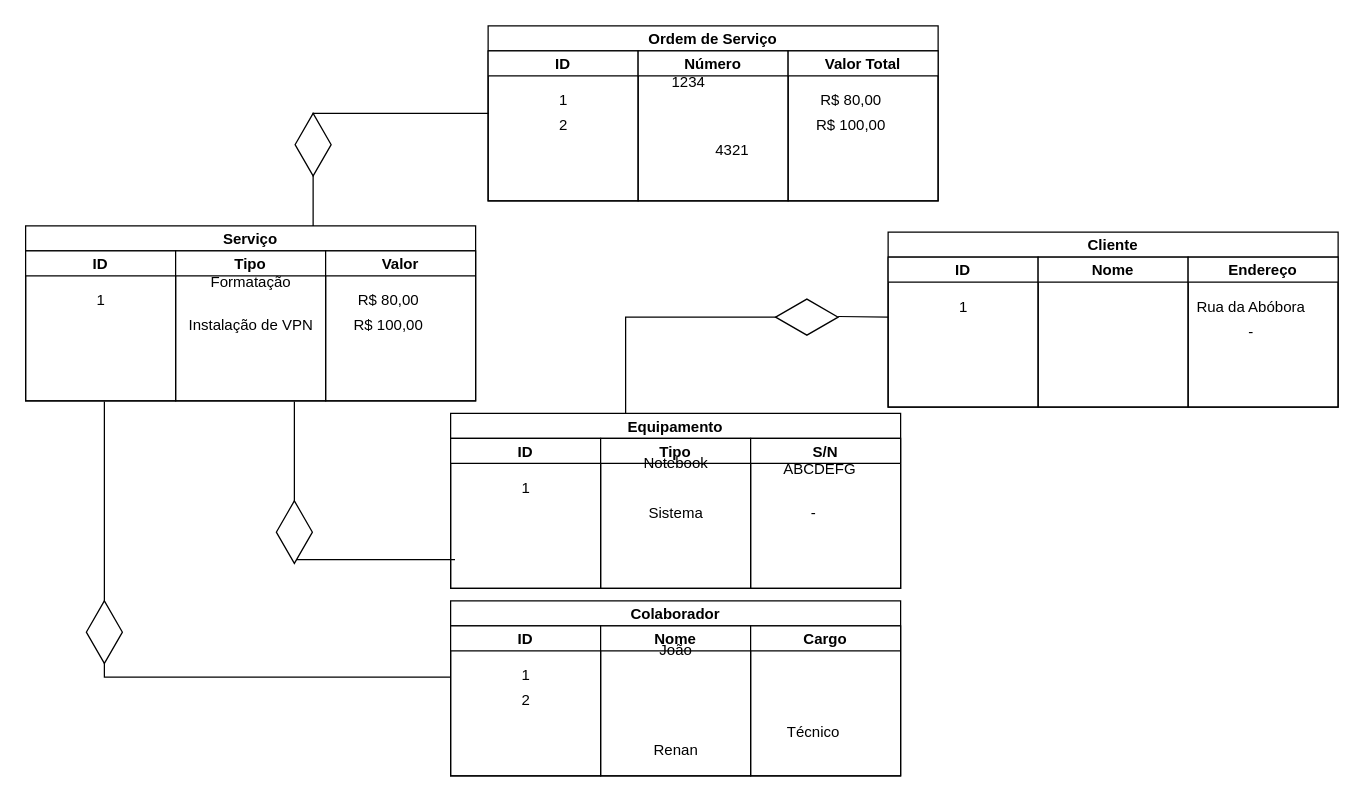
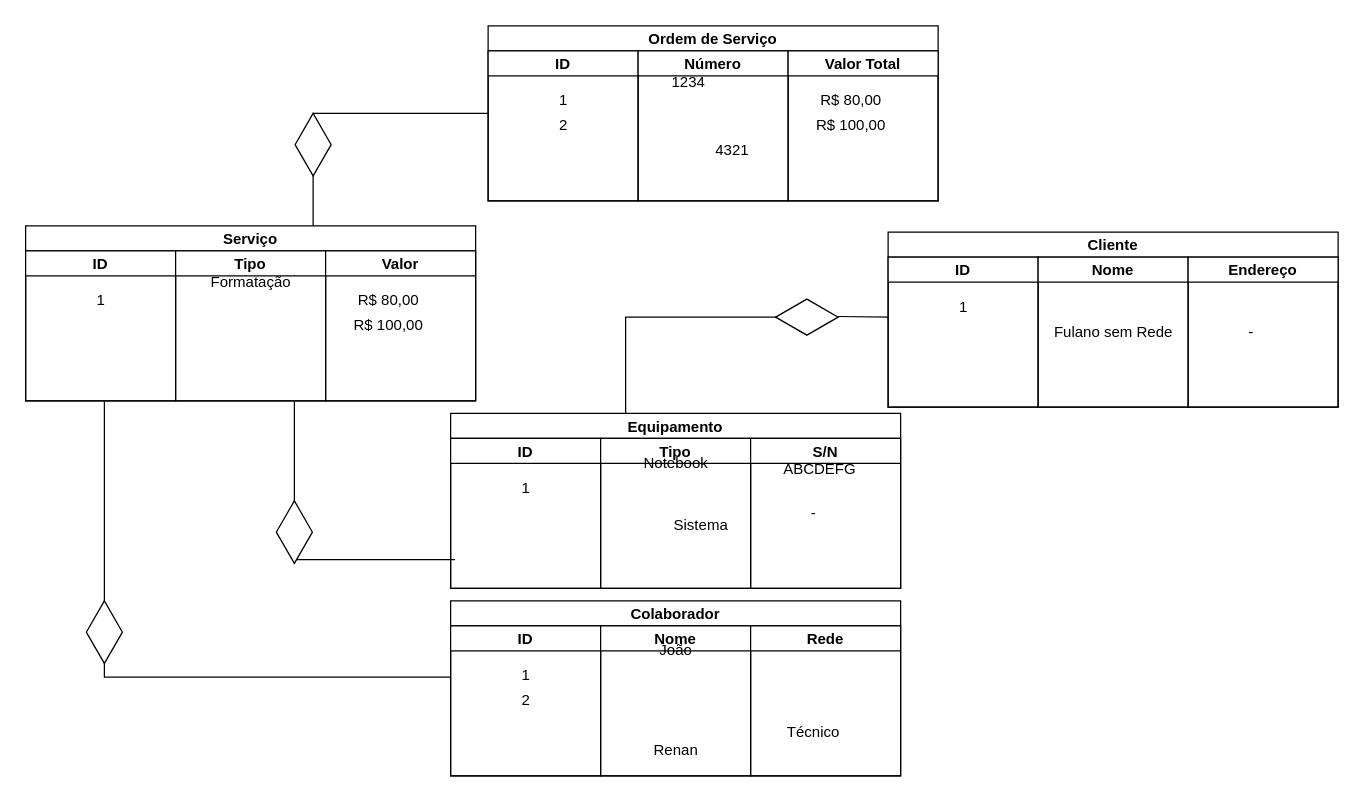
node "Rua da Abóbora": removed
node "Instalação de VPN": removed
node "Fulano sem Rede": added
node "Sistema": moved (676, 513) -> (701, 526)
node "Cargo": label "Cargo" -> "Rede"
